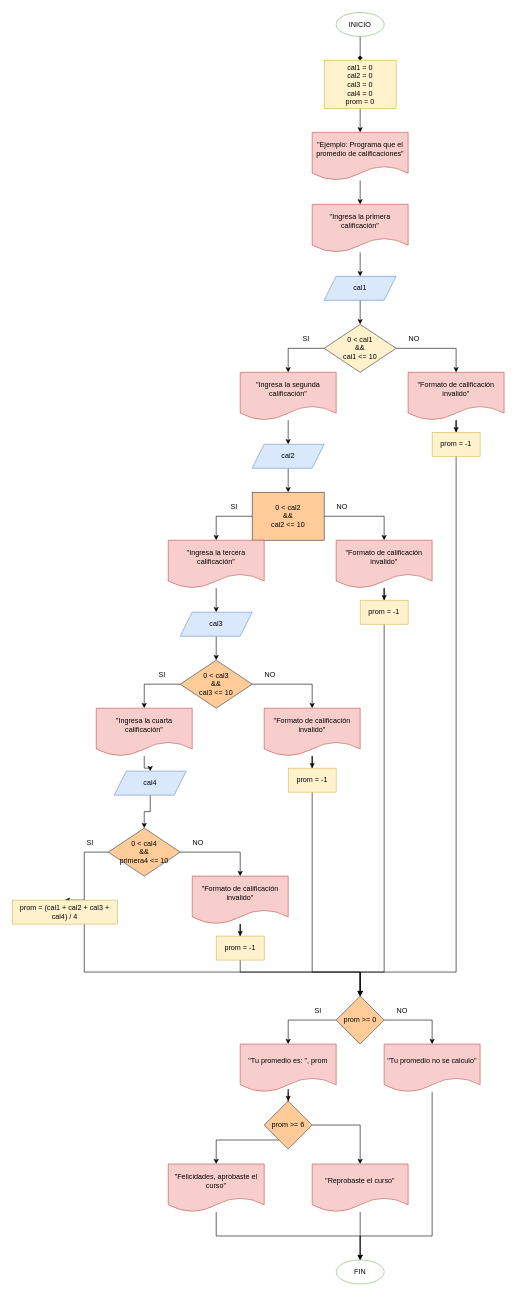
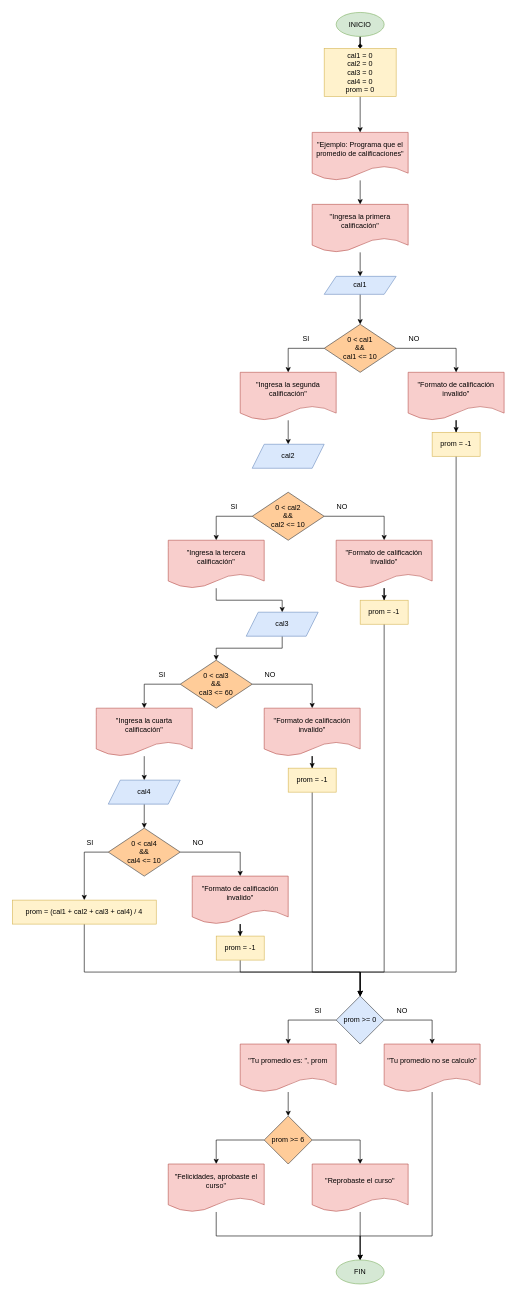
node "INICIO": fillcolor #ffffff -> #d5e8d4
node "cal1 = 0 cal2 = 0 cal3 = 0 cal4 = 0 prom = 0": moved (360, 84) -> (360, 72)
node "cal1": size 72x24 -> 72x18
node "0 < cal1 && cal1 <= 10": fillcolor #fff2cc -> #ffcc99
edge "cal2" -> "0 < cal2 && cal2 <= 10": removed
node "0 < cal2 && cal2 <= 10": shape rectangle -> diamond
node "cal3": moved (216, 624) -> (282, 624)
node "0 < cal3 && cal3 <= 10": label "0 < cal3 && cal3 <= 10" -> "0 < cal3 && cal3 <= 60"
node "cal4": moved (150, 783) -> (144, 792)
node "0 < cal4 && primera4 <= 10": label "0 < cal4 && primera4 <= 10" -> "0 < cal4 && cal4 <= 10"
node "prom = (cal1 + cal2 + cal3 + cal4) / 4": size 105x24 -> 144x24
node "prom >= 0": fillcolor #ffcc99 -> #dae8fc
node "prom >= 6": moved (288, 1125) -> (288, 1140)
node "FIN": fillcolor #ffffff -> #d5e8d4
